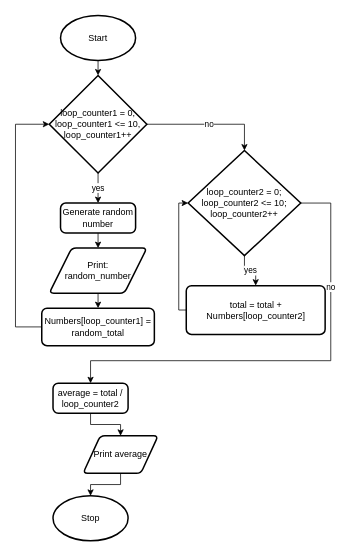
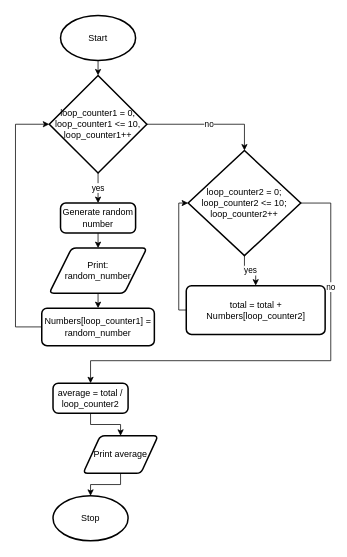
node "Numbers[loop_counter1] = random_total": label "Numbers[loop_counter1] = random_total" -> "Numbers[loop_counter1] = random_number"
